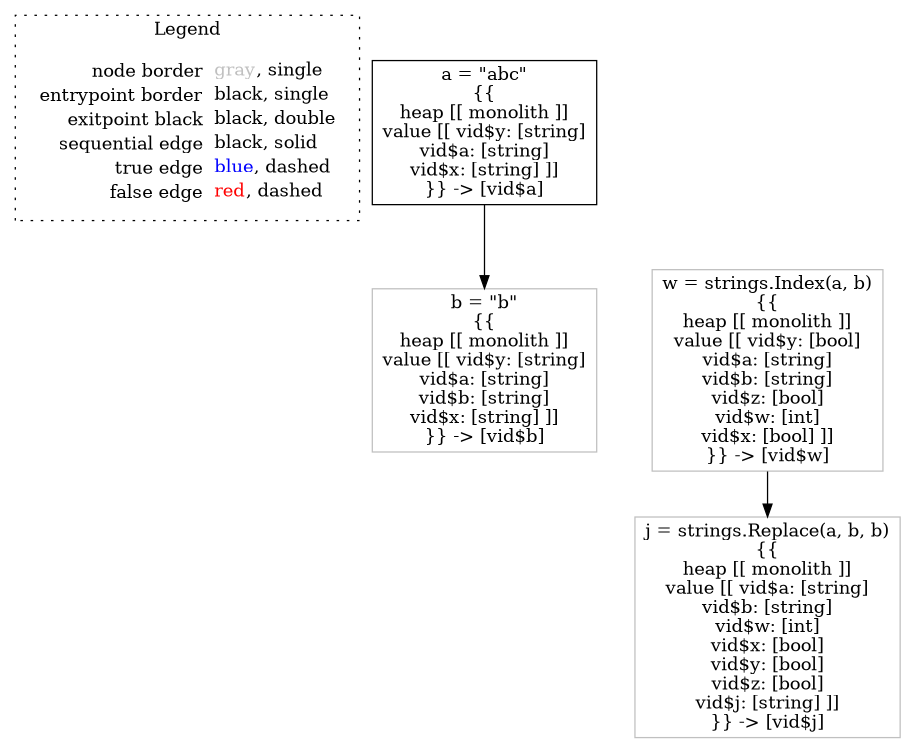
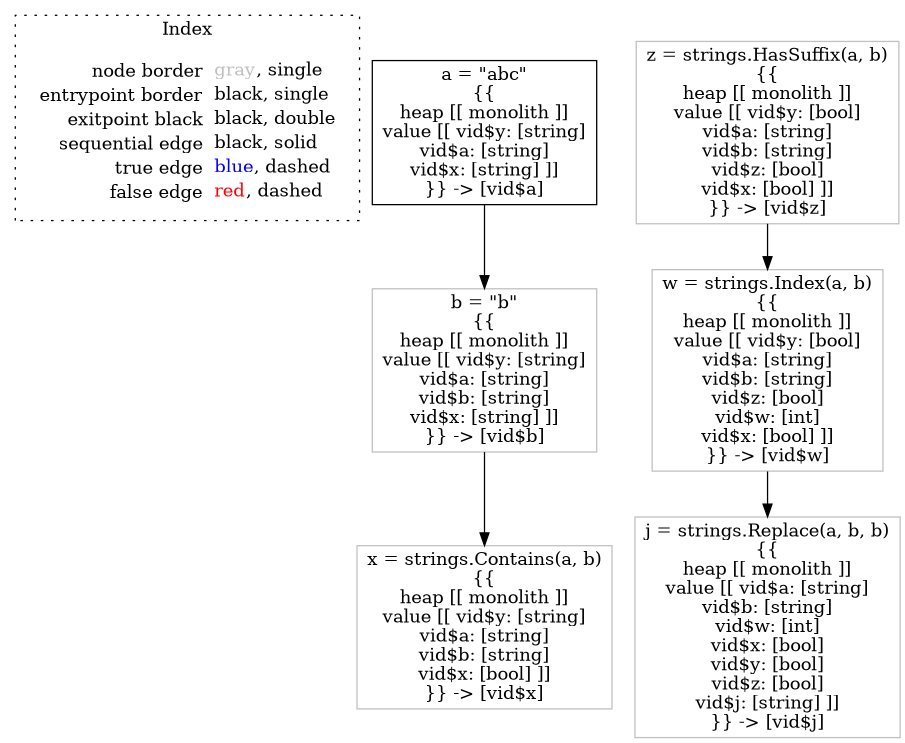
cluster "Legend": label "Legend" -> "Index"
node "z = strings.HasSuffix(a, b)": added
node "x = strings.Contains(a, b)": added
